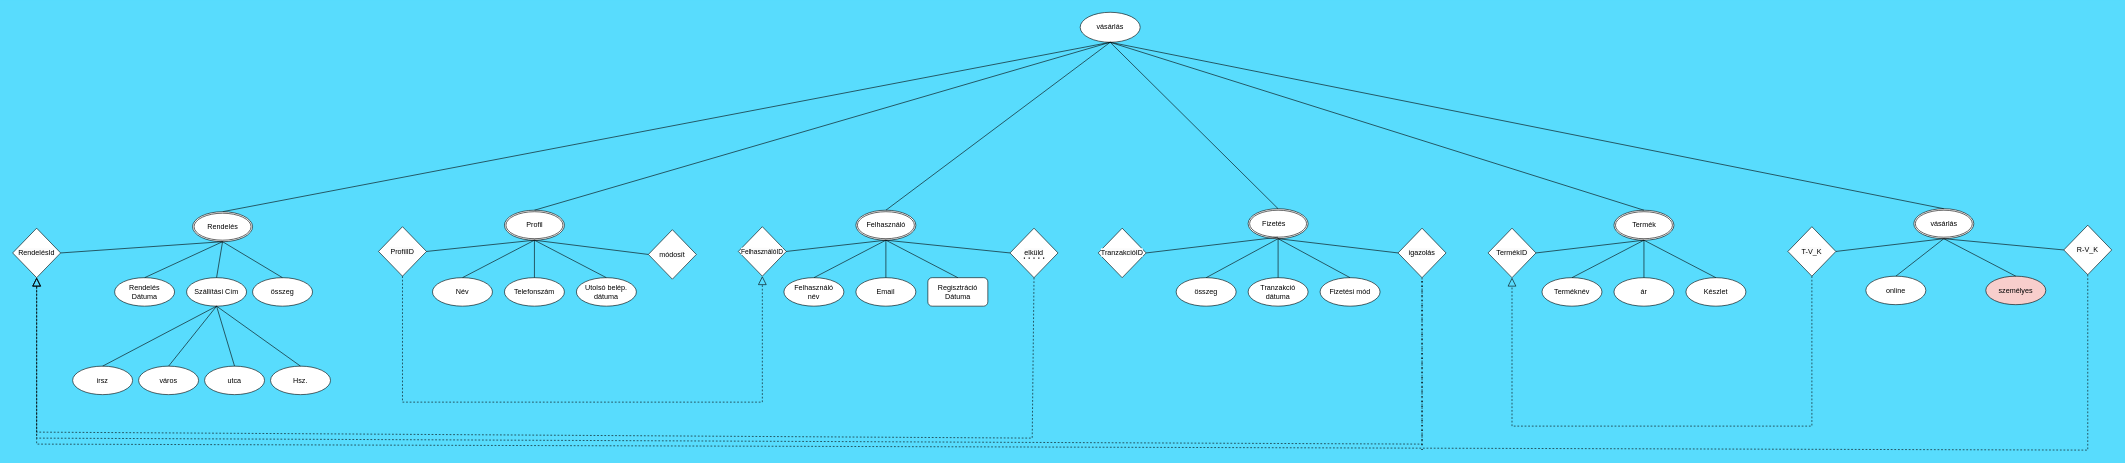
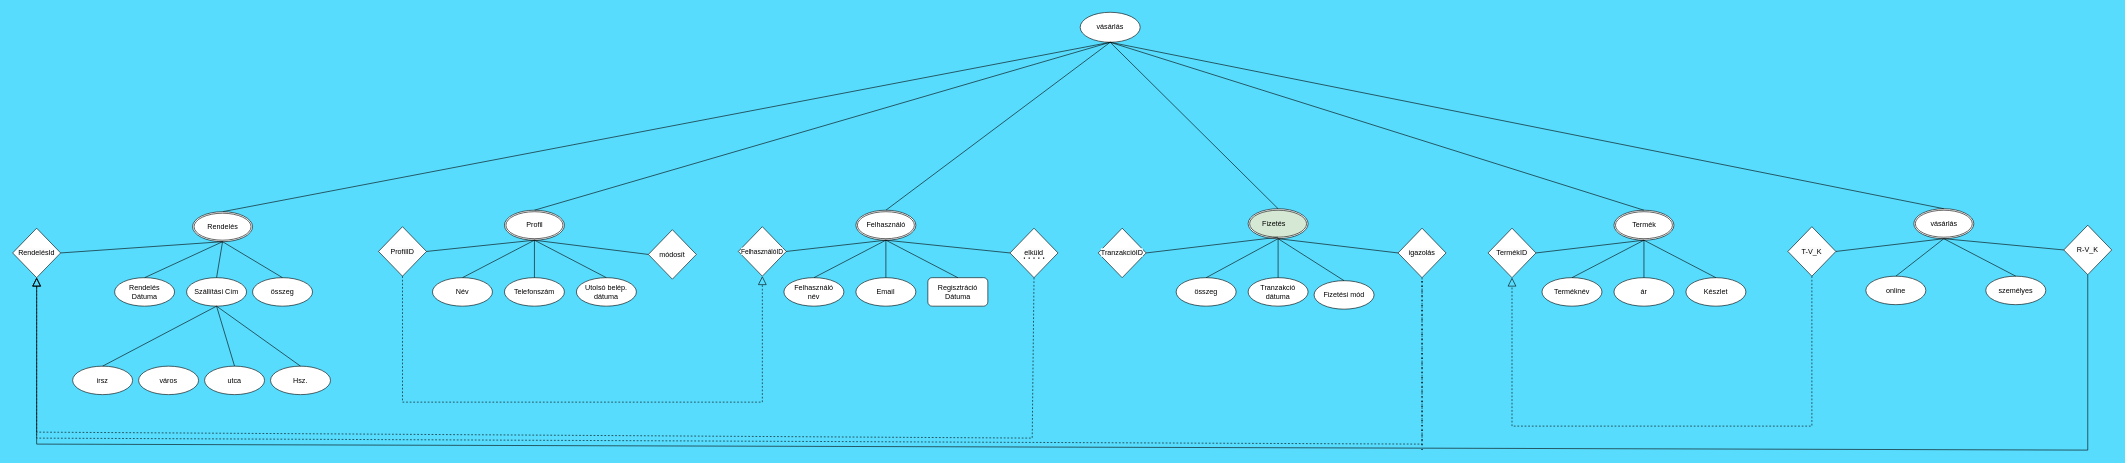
node "Fizetés": fillcolor #ffffff -> #d5e8d4
node "személyes": fillcolor #f8cecc -> #ffffff
node "Fizetési mód": moved (1350, 292) -> (1344, 295)
edge "Szállítási Cím" -- "város": removed
edge "R-V_K" -> "RendelésId": style dashed -> solid
